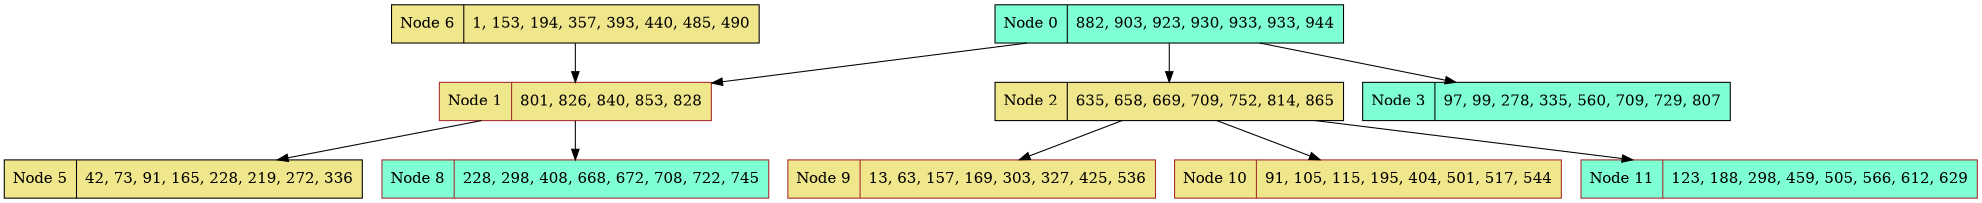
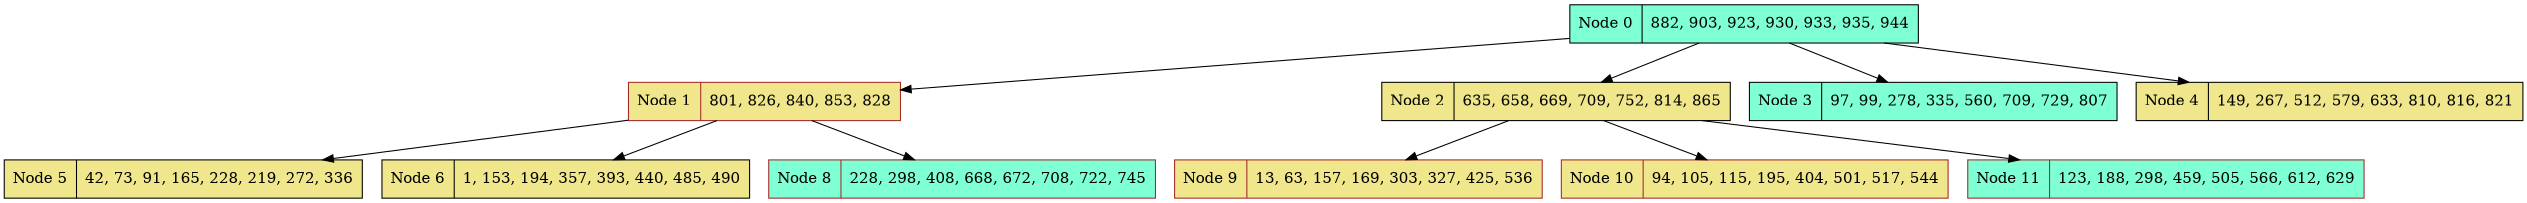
node "Node 0": text "882, 903, 923, 930, 933, 933, 944" -> "882, 903, 923, 930, 933, 935, 944"
edge "Node 6" -> "Node 1": reversed
node "Node 4": added
node "Node 10": text "91, 105, 115, 195, 404, 501, 517, 544" -> "94, 105, 115, 195, 404, 501, 517, 544"
